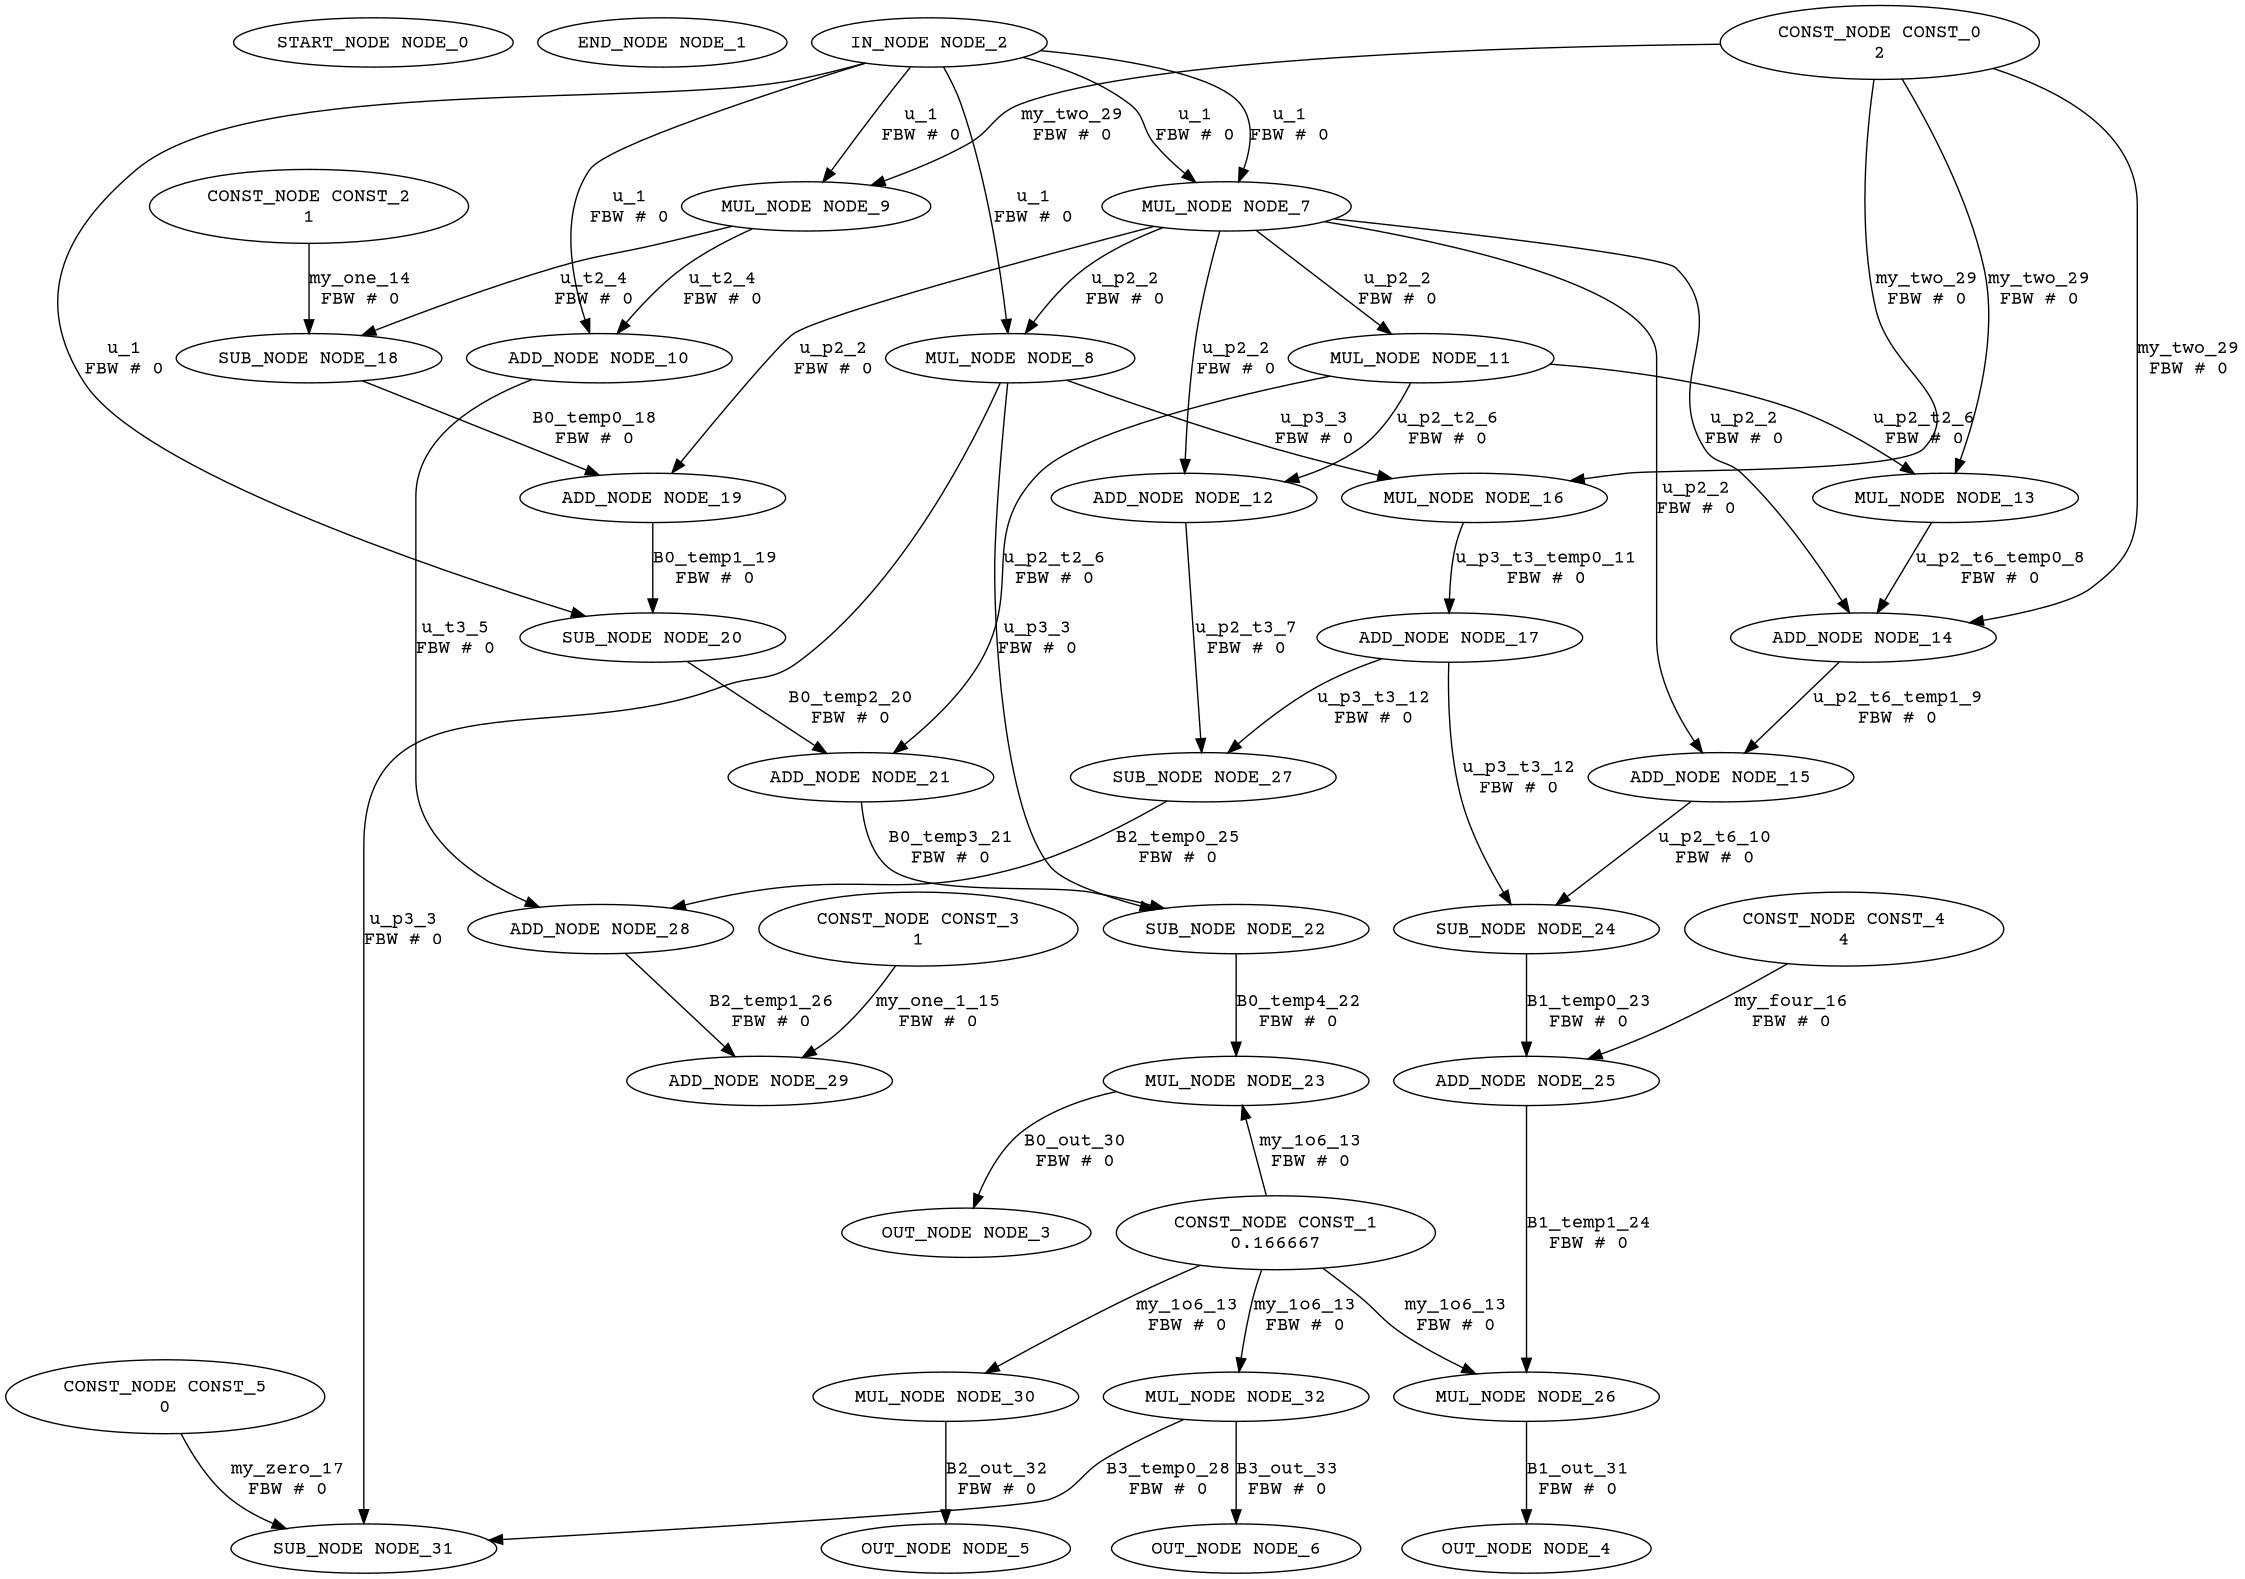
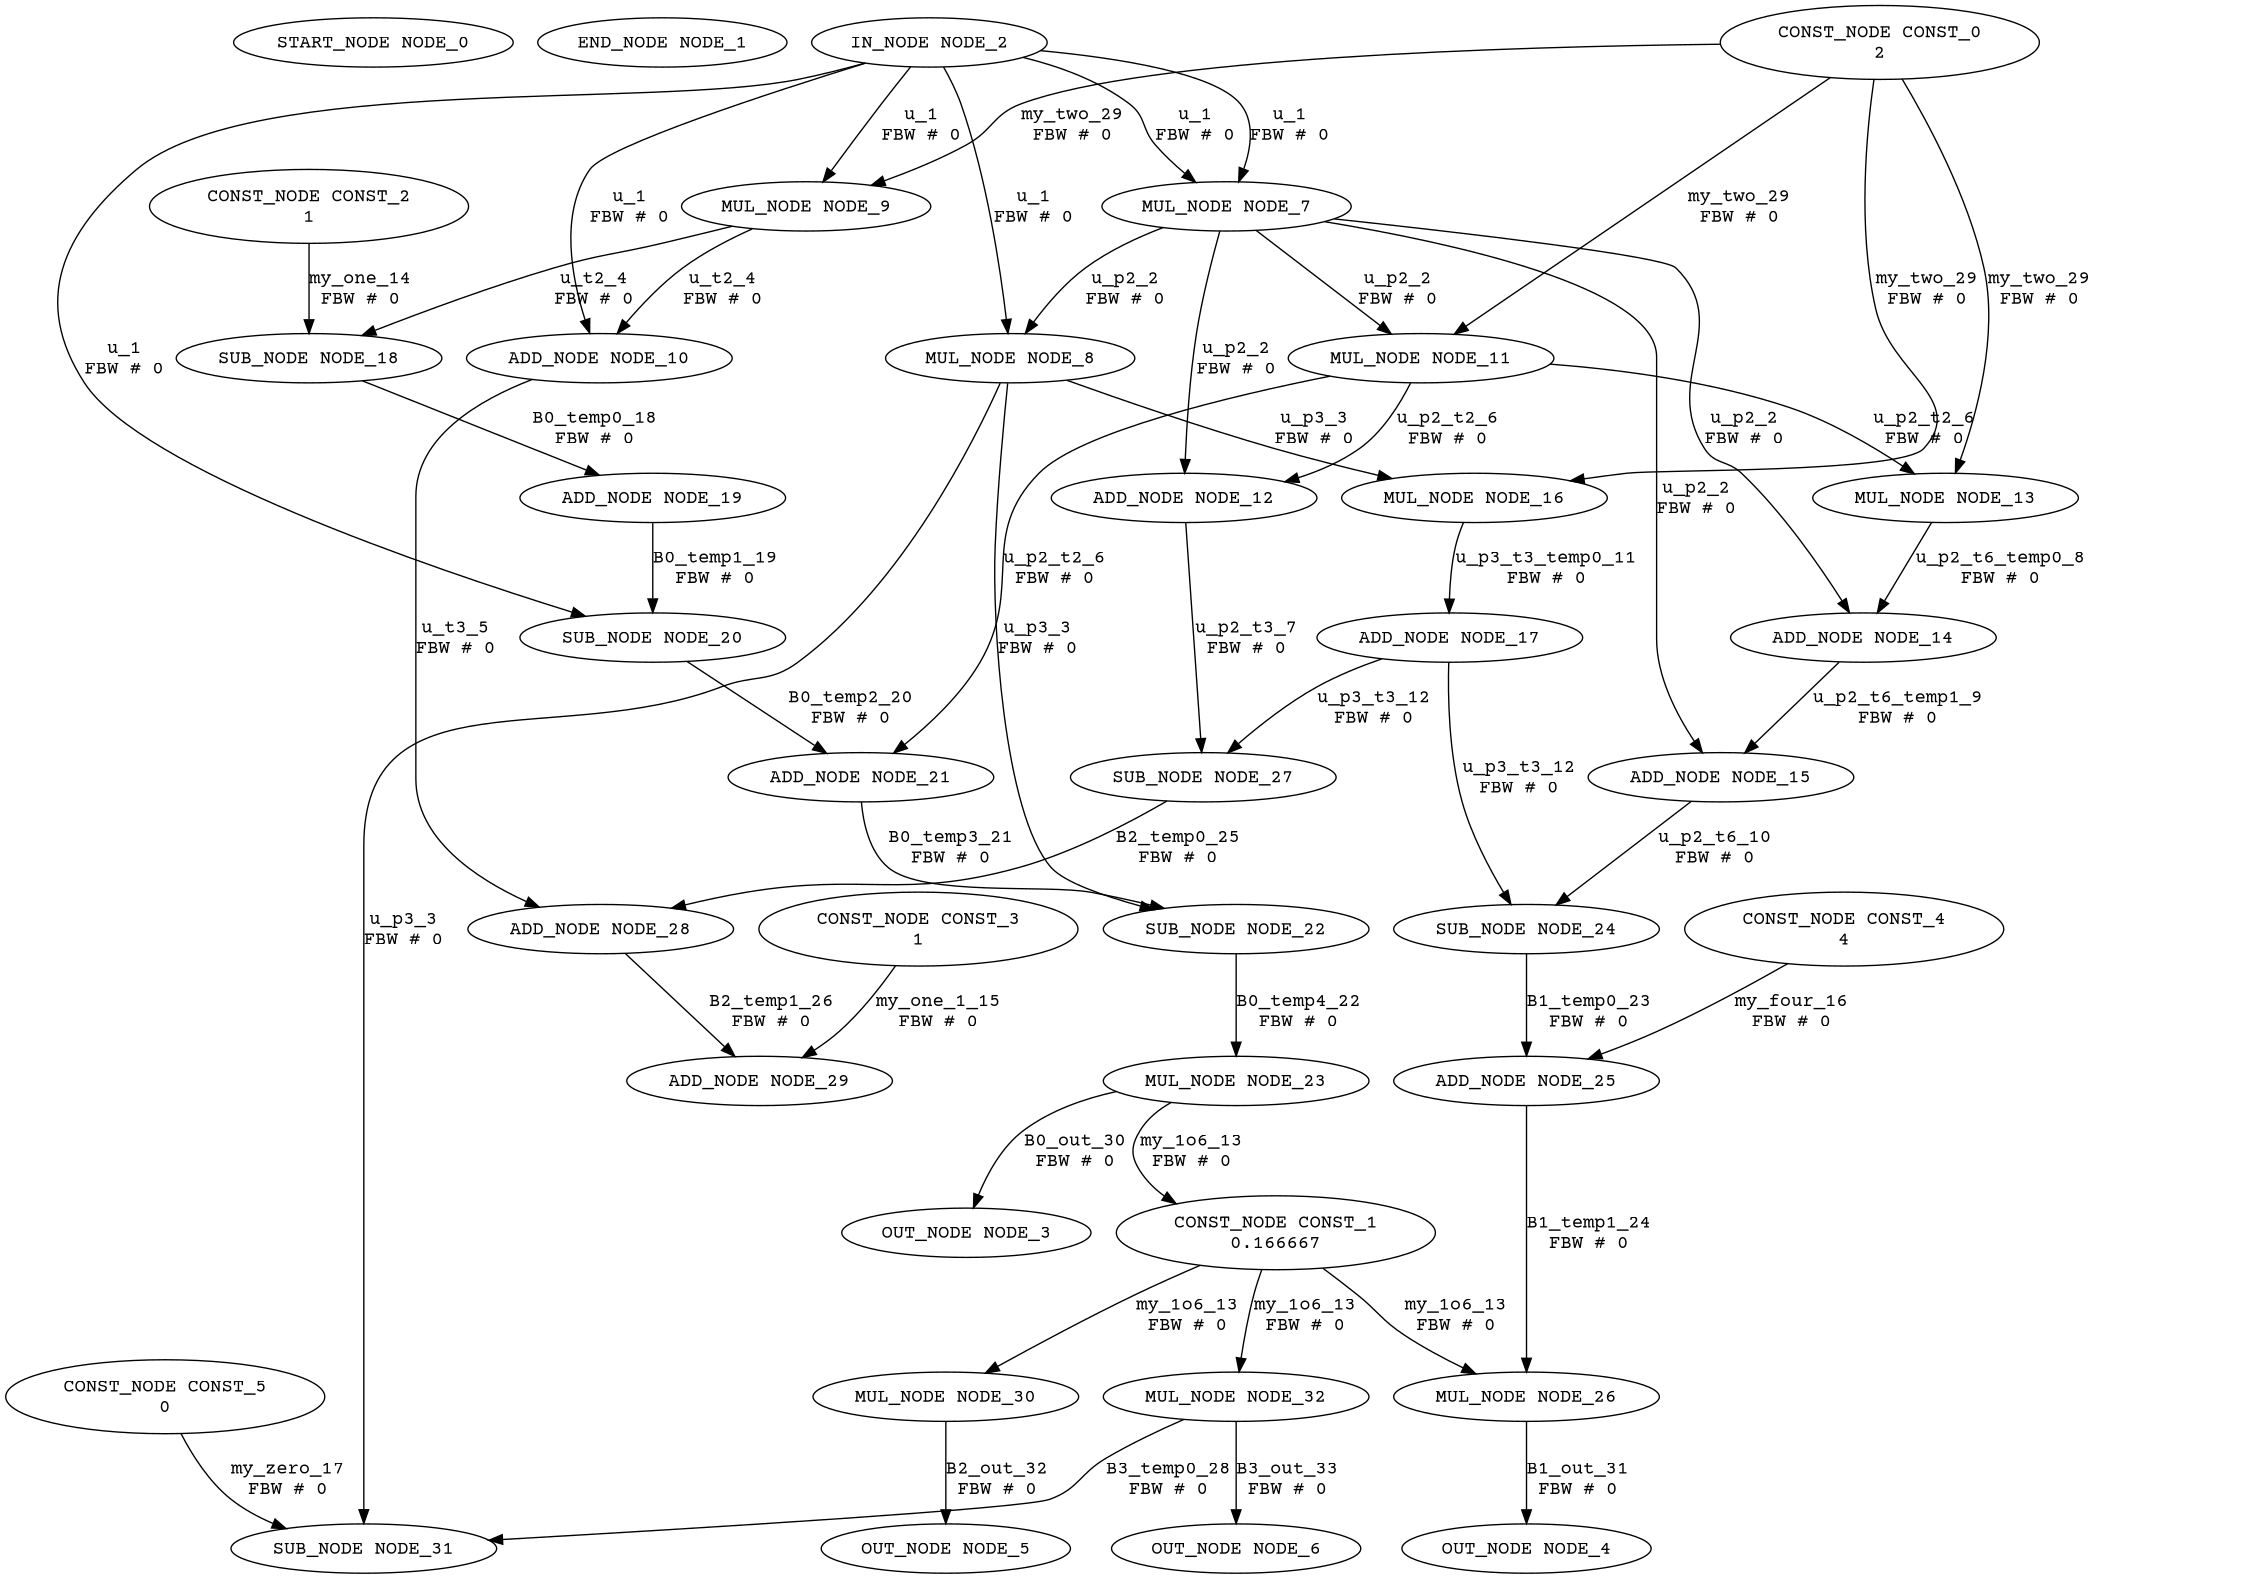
edge "MUL_NODE NODE_7" -> "ADD_NODE NODE_19": removed, label "u_p2_2 FBW # 0"
edge "CONST_NODE CONST_0 2" -> "ADD_NODE NODE_14": now "CONST_NODE CONST_0 2" -> "MUL_NODE NODE_11"
edge "CONST_NODE CONST_1 0.166667" -> "MUL_NODE NODE_23": reversed
